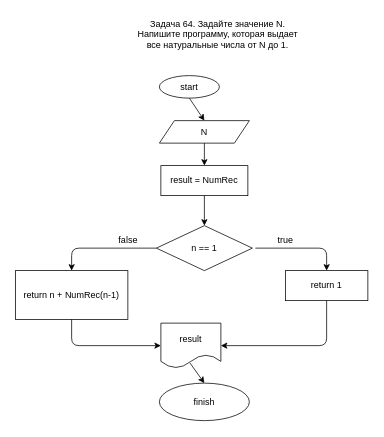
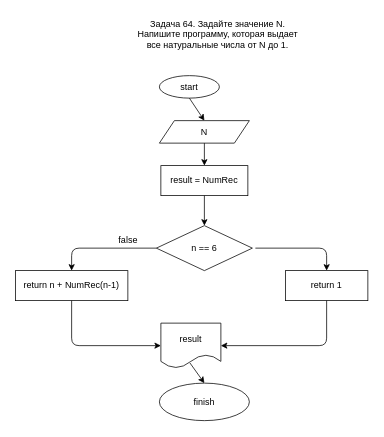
node "true": removed
node "n == 1": label "n == 1" -> "n == 6"
node "return n + NumRec(n-1)": size 113x49 -> 113x30
